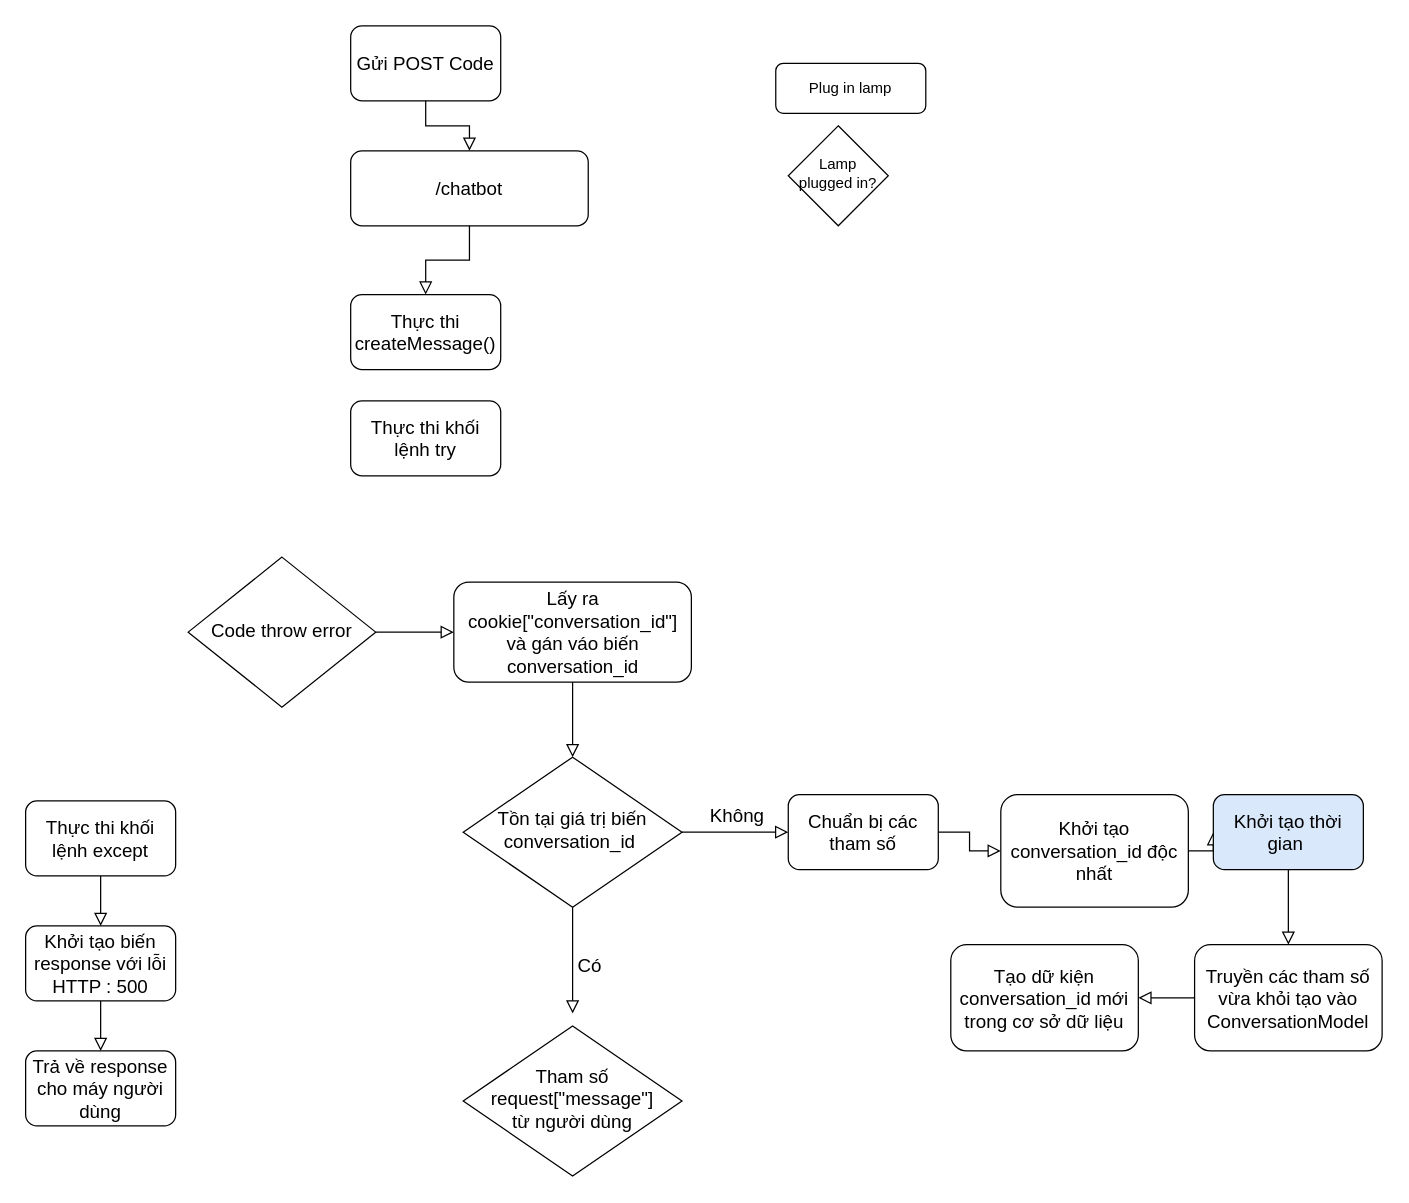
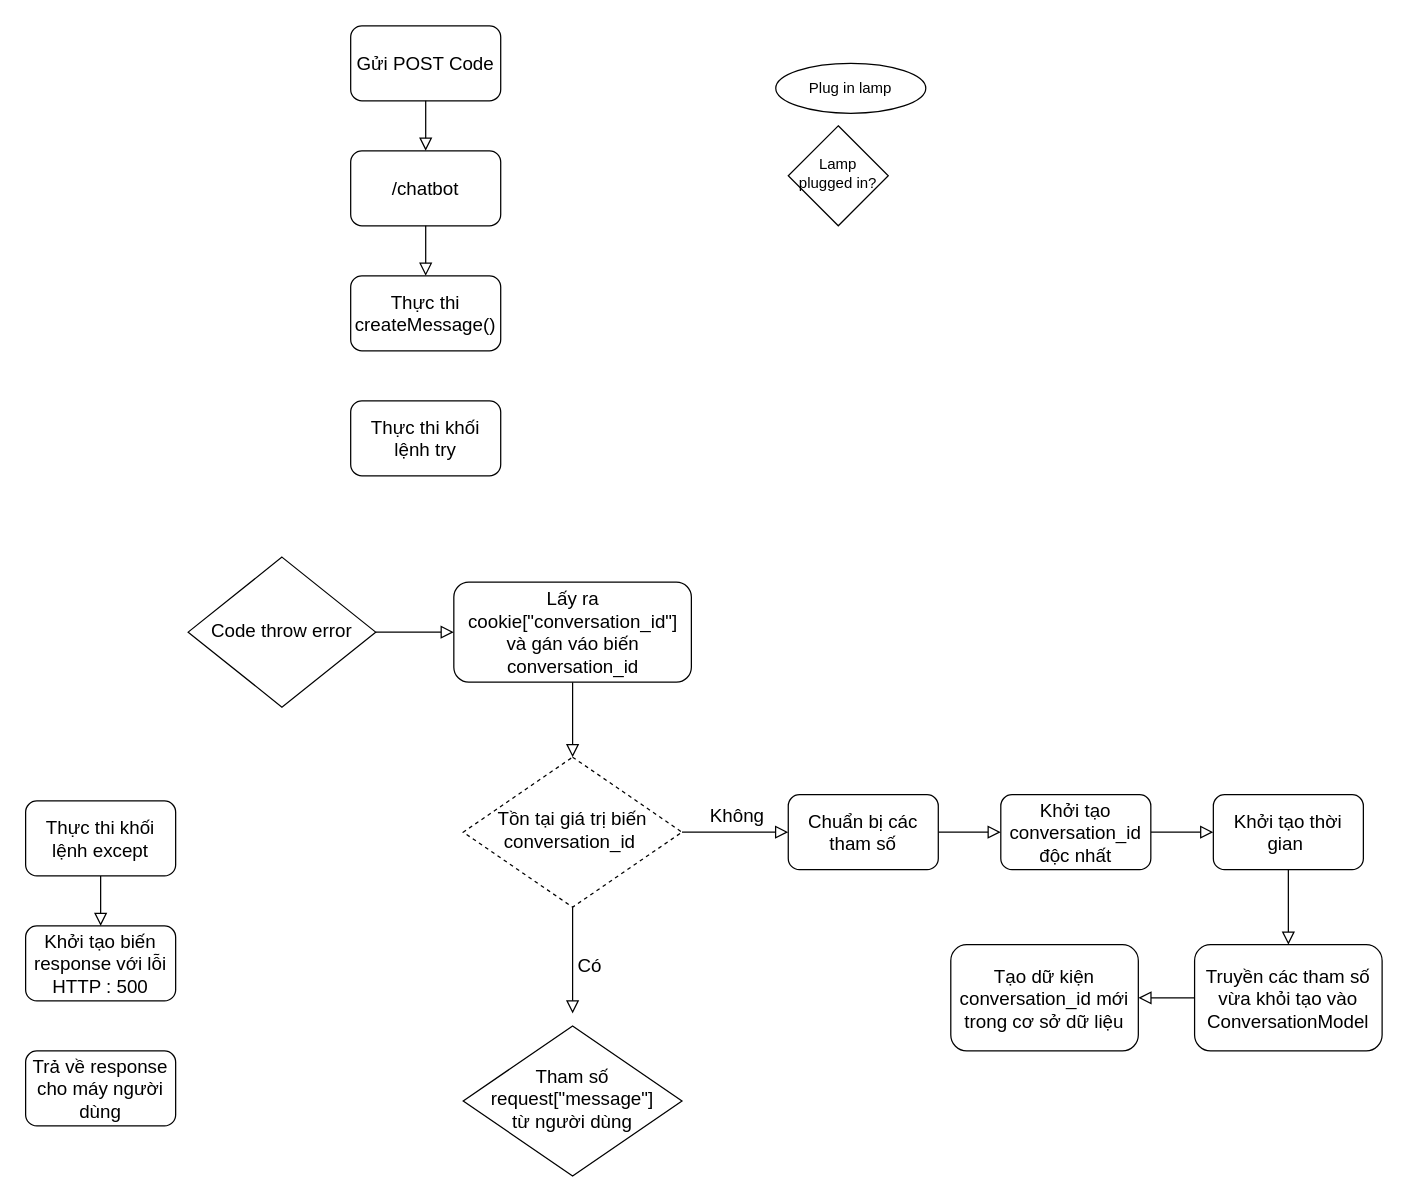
node "Plug in lamp": shape rounded rectangle -> ellipse
node "/chatbot": size 238x75 -> 150x75
node "Thực thi createMessage()": moved (426, 332) -> (426, 313)
node "Tồn tại giá trị biến conversation_id": style solid -> dashed
node "Khởi tạo thời gian": fillcolor #dae8fc -> #ffffff
node "Khởi tạo conversation_id độc nhất": size 188x113 -> 150x75
edge "Khởi tạo biến response với lỗi HTTP : 500" -> "Trả về response cho máy người dùng": removed
